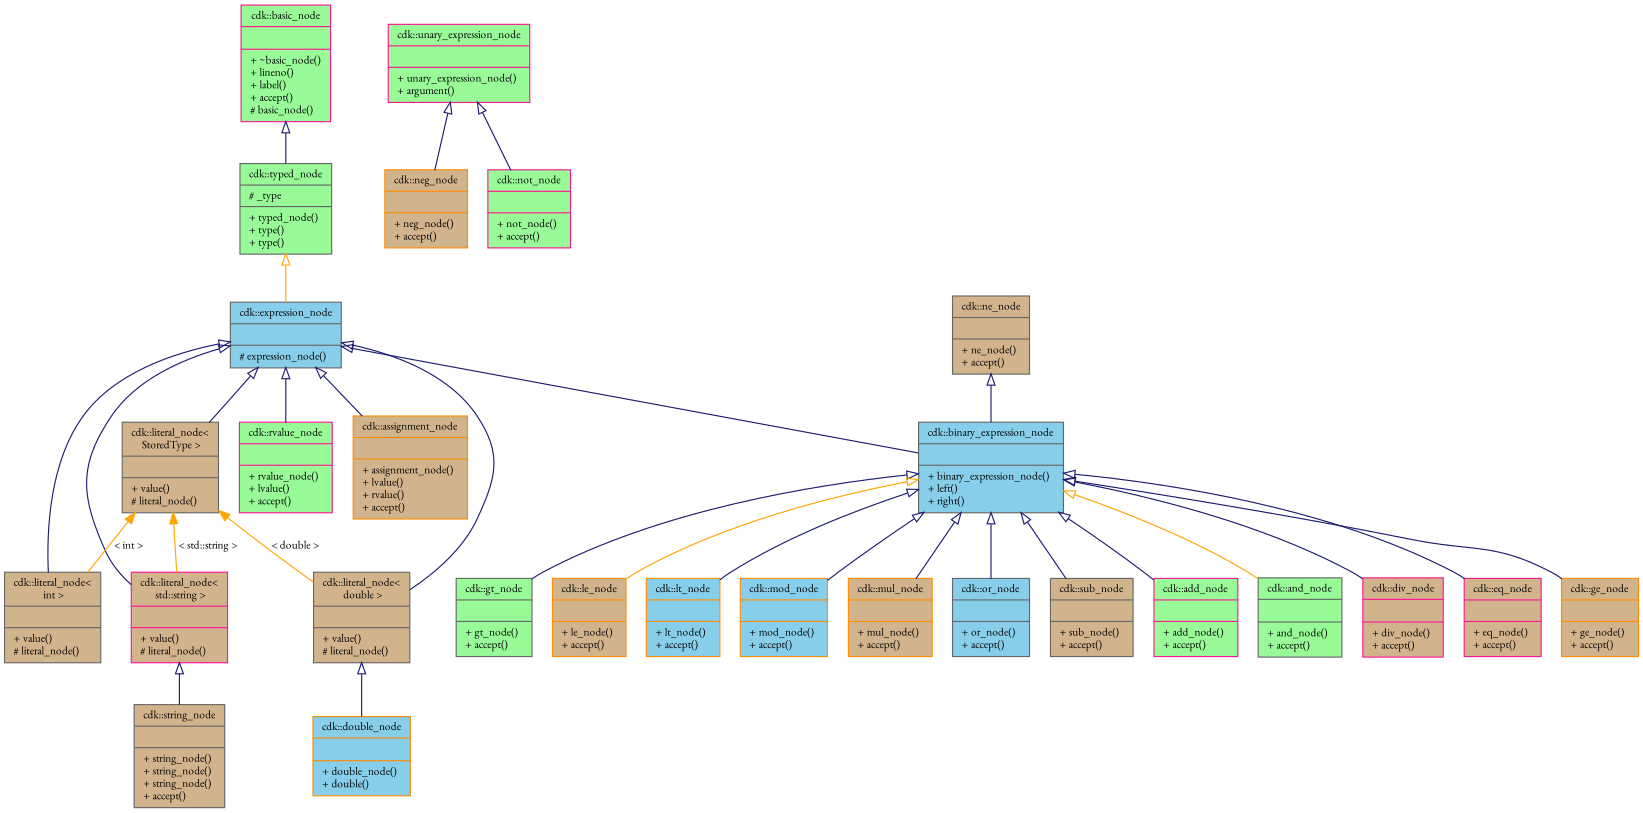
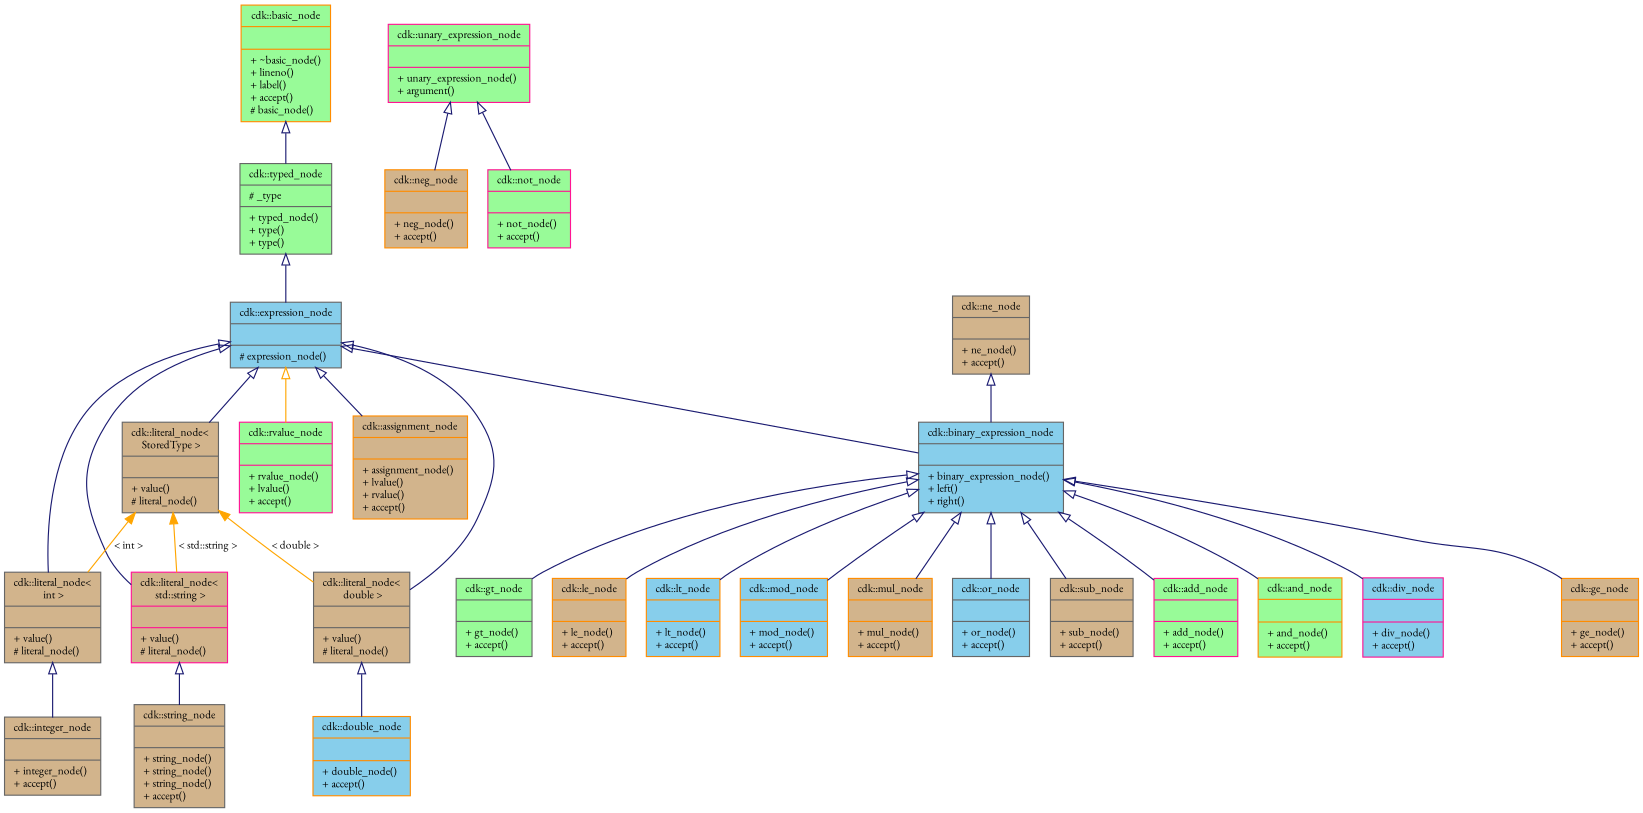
node "cdk::basic_node": color deeppink -> darkorange
edge "cdk::expression_node" -> "cdk::typed_node": color orange -> midnightblue
edge "cdk::rvalue_node" -> "cdk::expression_node": color midnightblue -> orange
edge "cdk::le_node" -> "cdk::binary_expression_node": color orange -> midnightblue
edge "cdk::and_node" -> "cdk::binary_expression_node": color orange -> midnightblue
node "cdk::and_node": color gray40 -> darkorange
node "cdk::div_node": fillcolor tan -> skyblue
node "cdk::eq_node": removed
node "cdk::integer_node": added
node "cdk::double_node": text "+ double()" -> "+ accept()"
